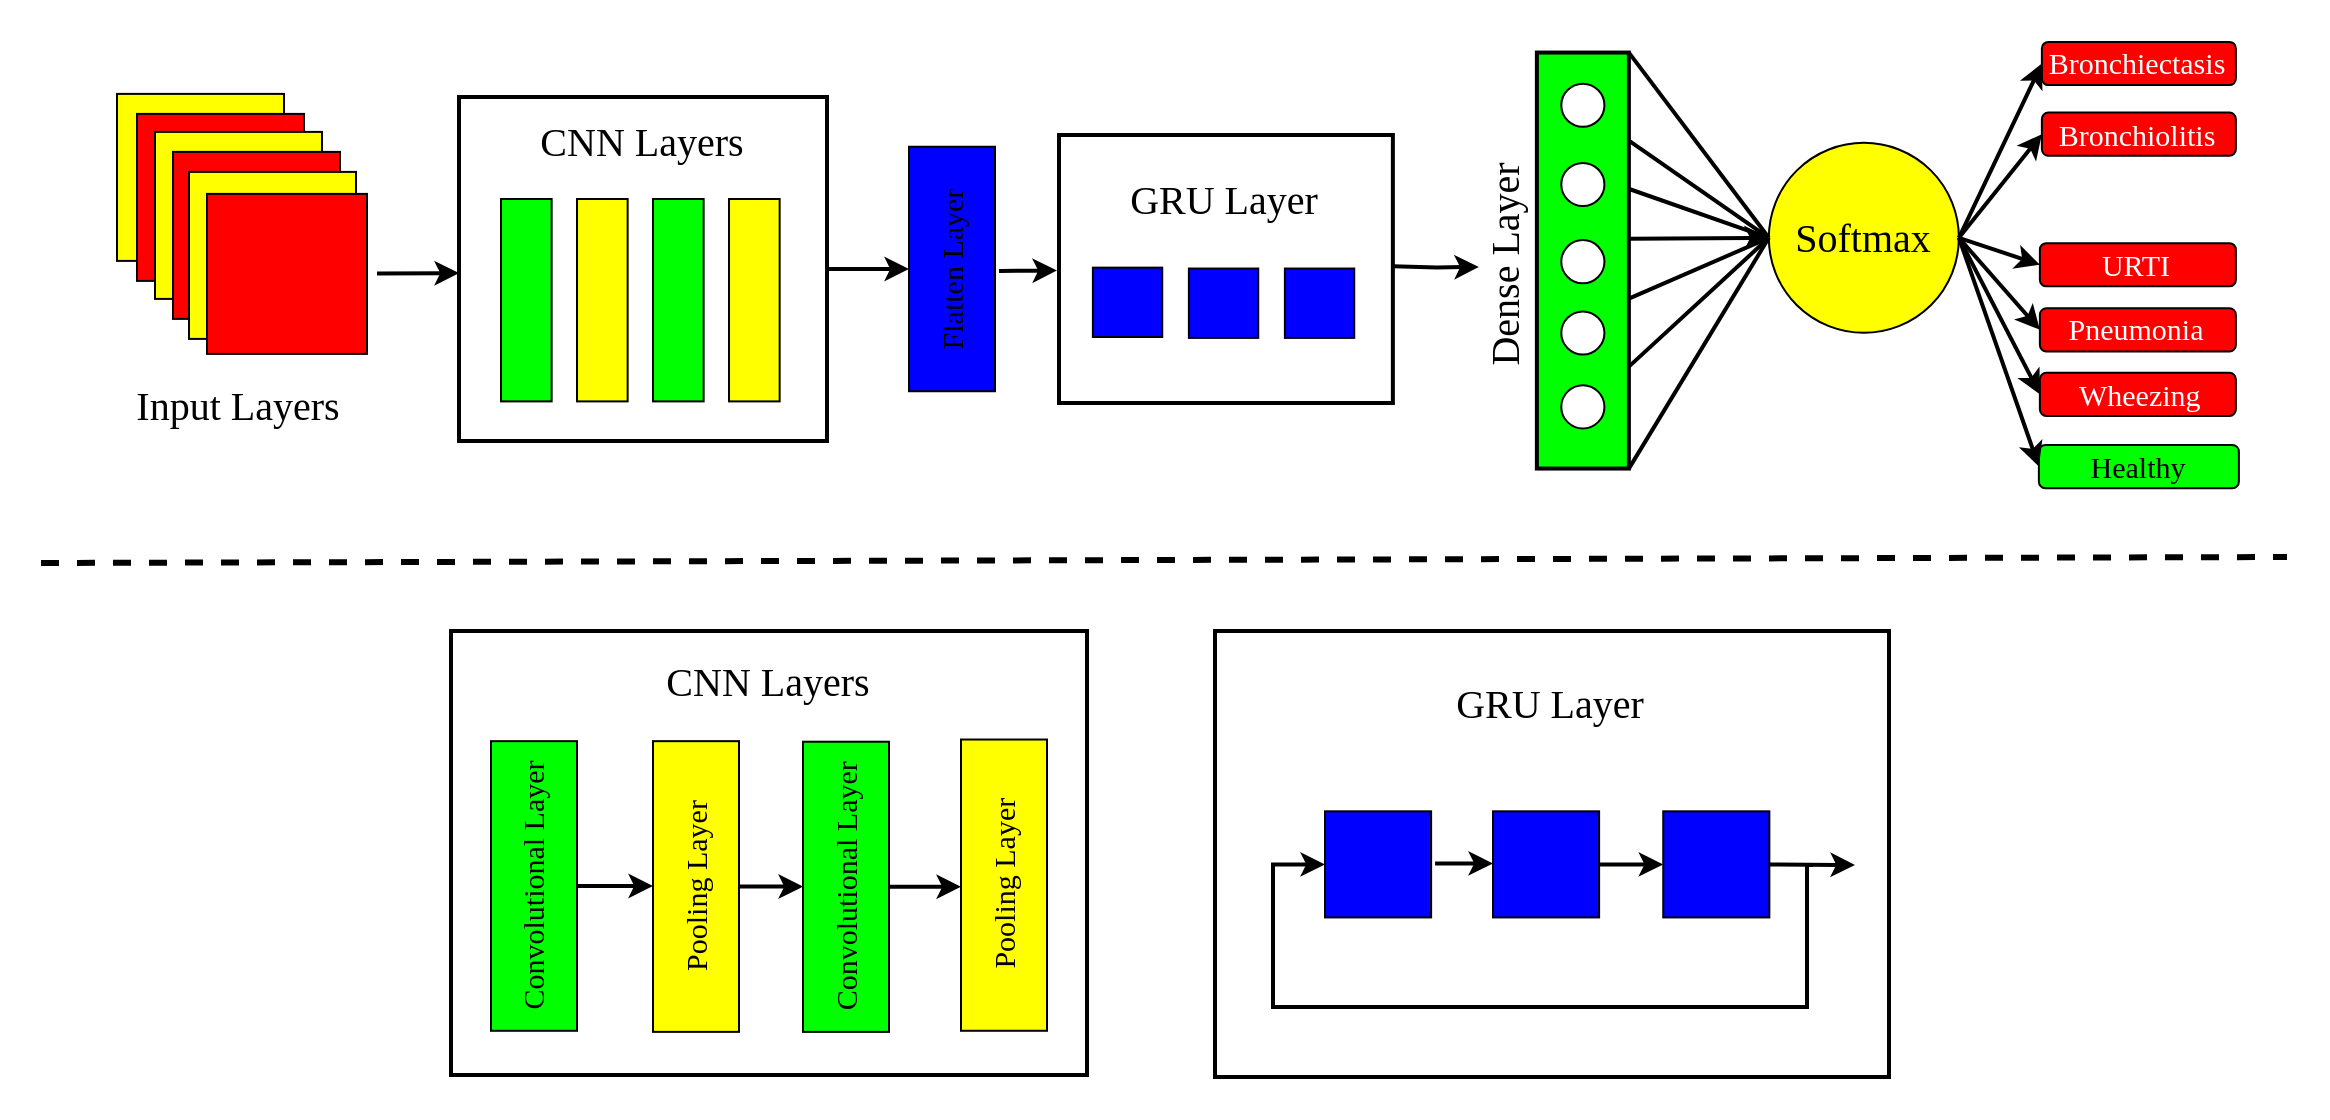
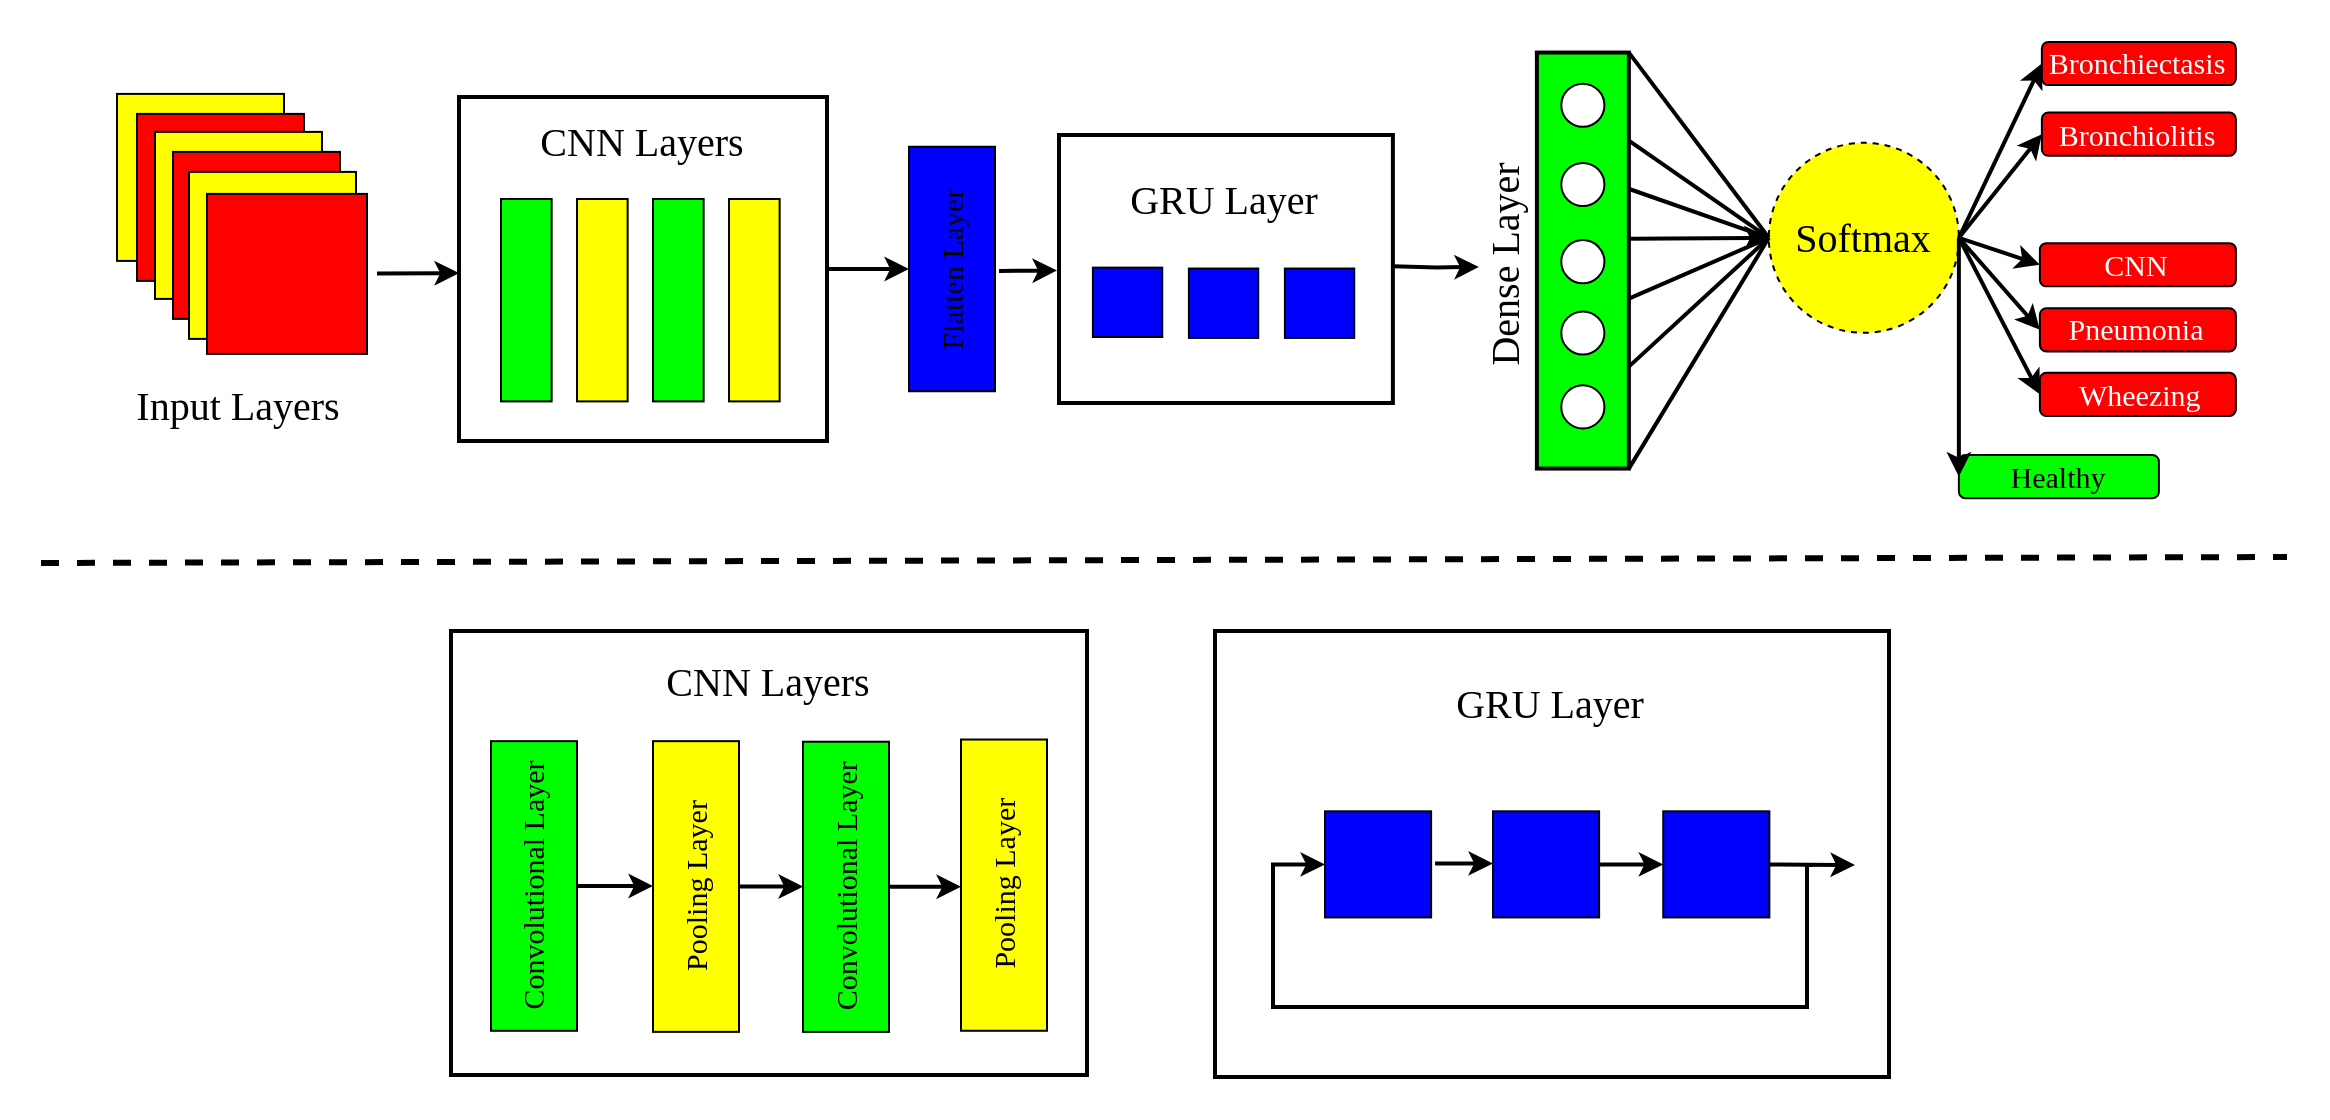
node "Softmax": style solid -> dashed
node "URTI": label "URTI" -> "CNN"
node "Healthy": moved (2139, 467) -> (2059, 477)
